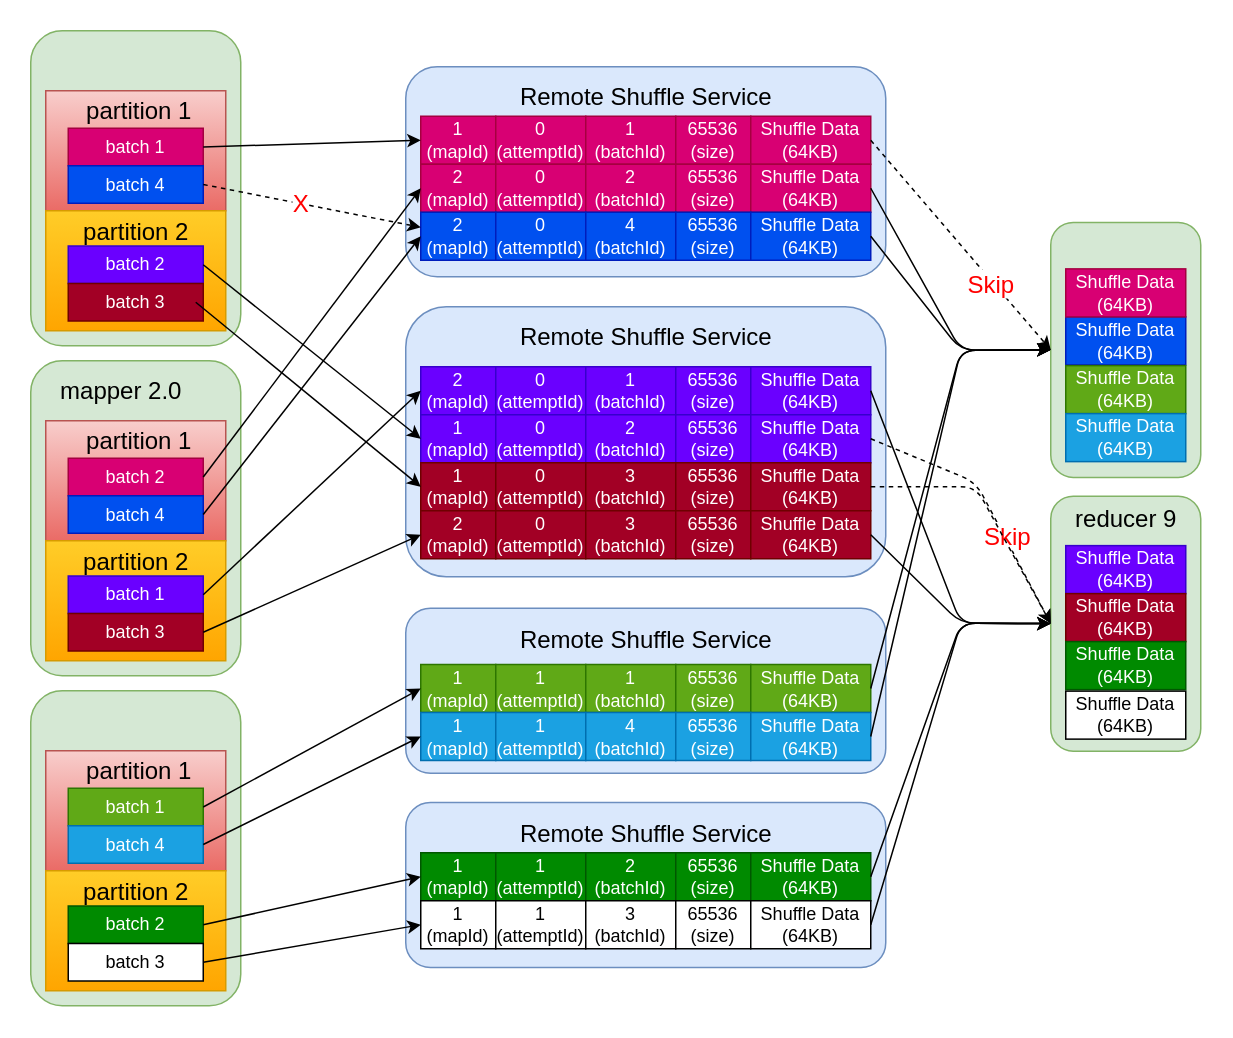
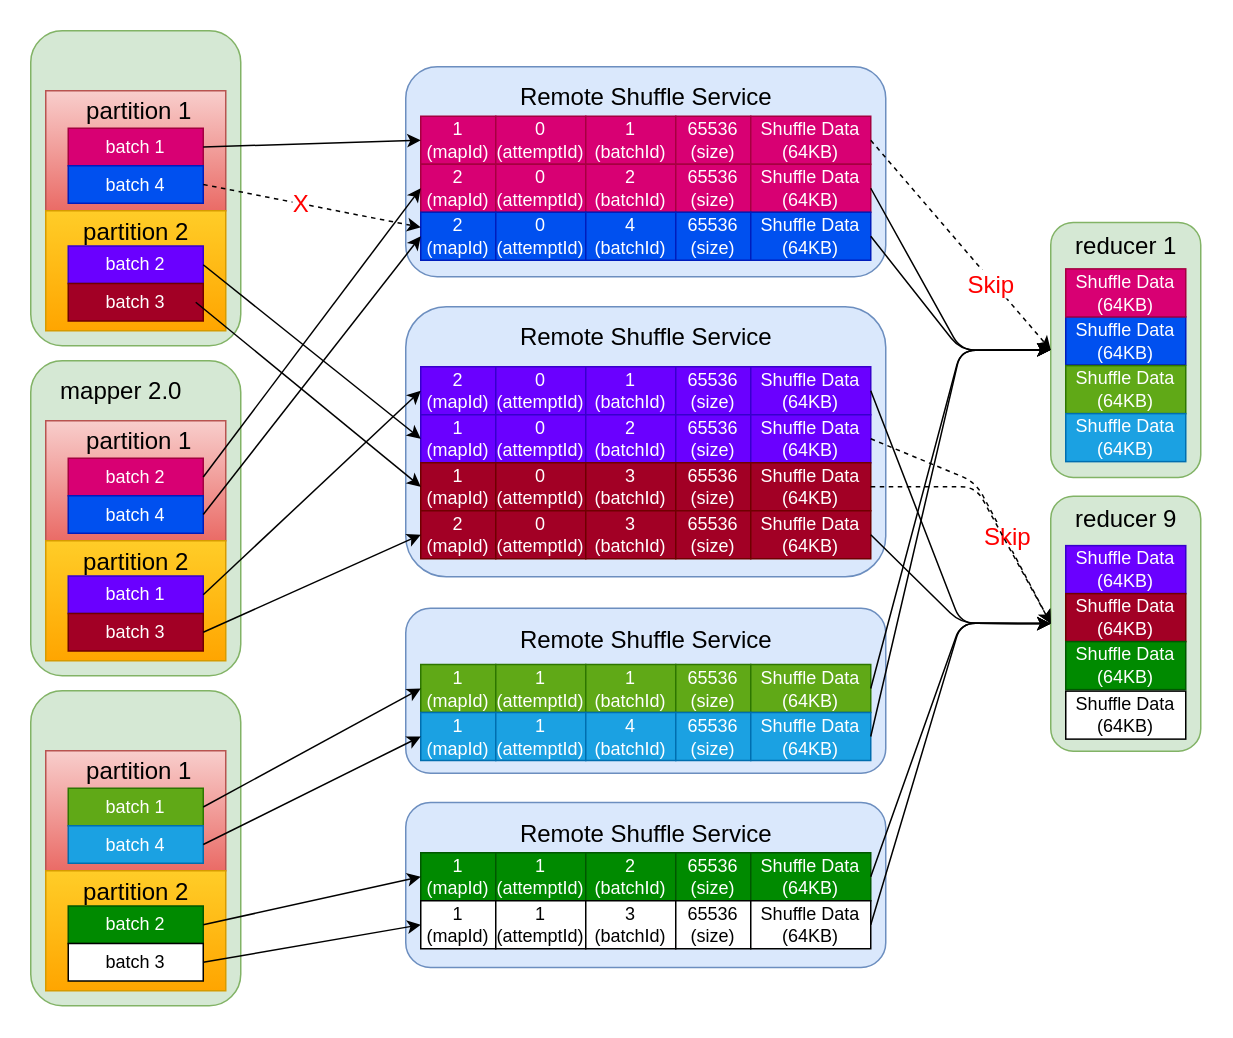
node "reducer 1": added
